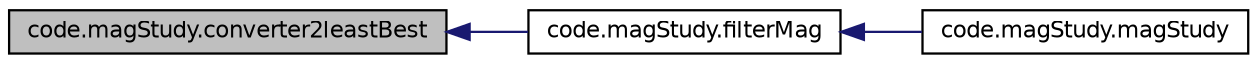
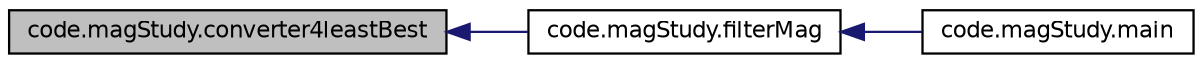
node "code.magStudy.converter2leastBest": label "code.magStudy.converter2leastBest" -> "code.magStudy.converter4leastBest"
node "code.magStudy.magStudy": label "code.magStudy.magStudy" -> "code.magStudy.main"
